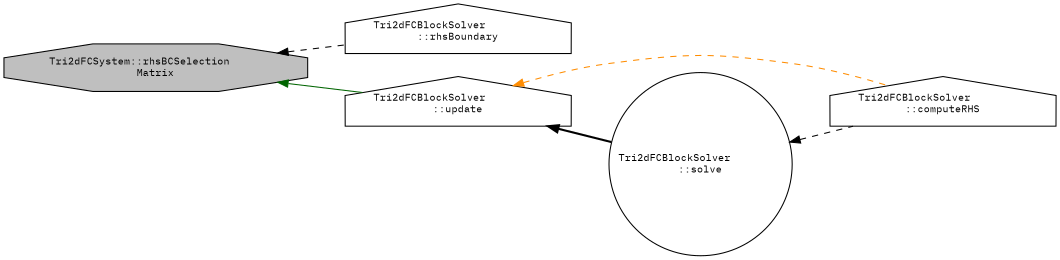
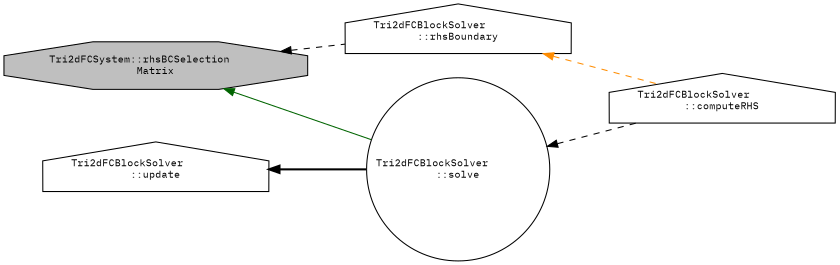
edge "Tri2dFCBlockSolver ::computeRHS" -> "Tri2dFCBlockSolver ::update": now "Tri2dFCBlockSolver ::computeRHS" -> "Tri2dFCBlockSolver ::rhsBoundary"
edge "Tri2dFCBlockSolver ::update" -> "Tri2dFCSystem::rhsBCSelection Matrix": now "Tri2dFCBlockSolver ::solve" -> "Tri2dFCSystem::rhsBCSelection Matrix"
